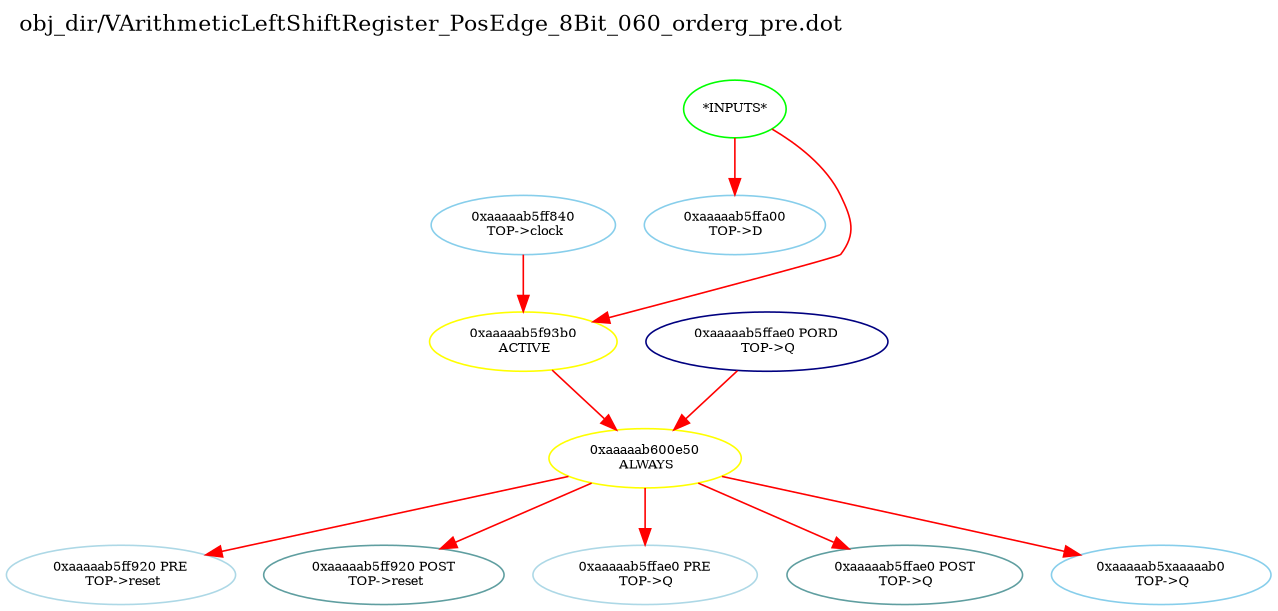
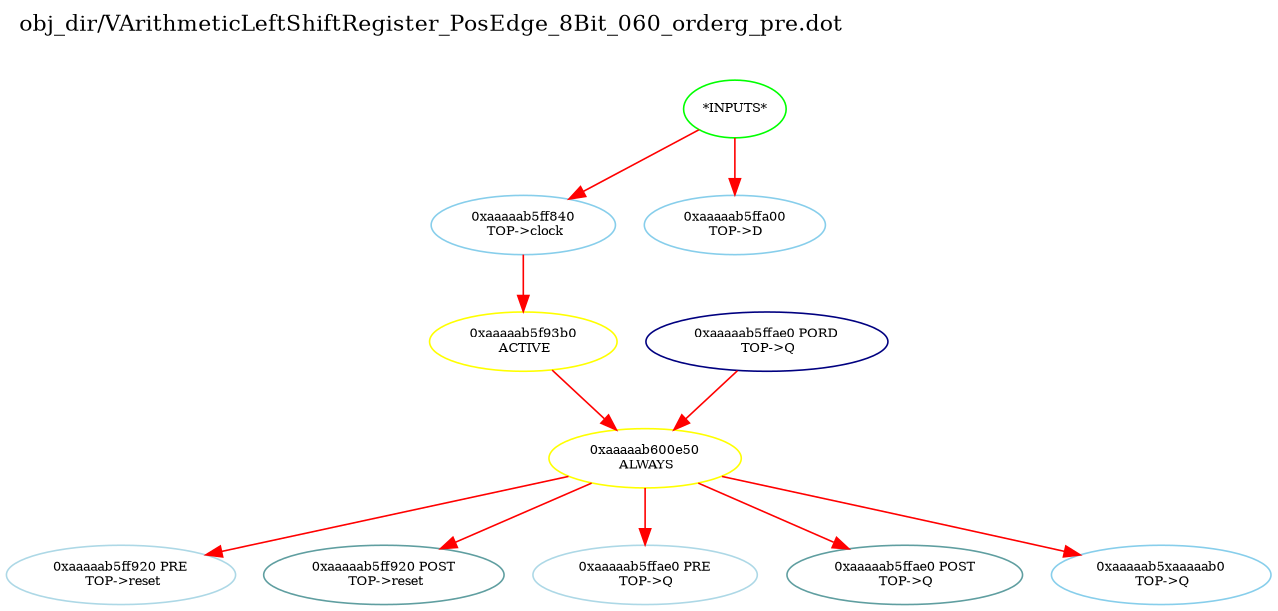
edge "*INPUTS*" -> "0xaaaaab5f93b0 ACTIVE": now "*INPUTS*" -> "0xaaaaab5ff840 TOP->clock"
